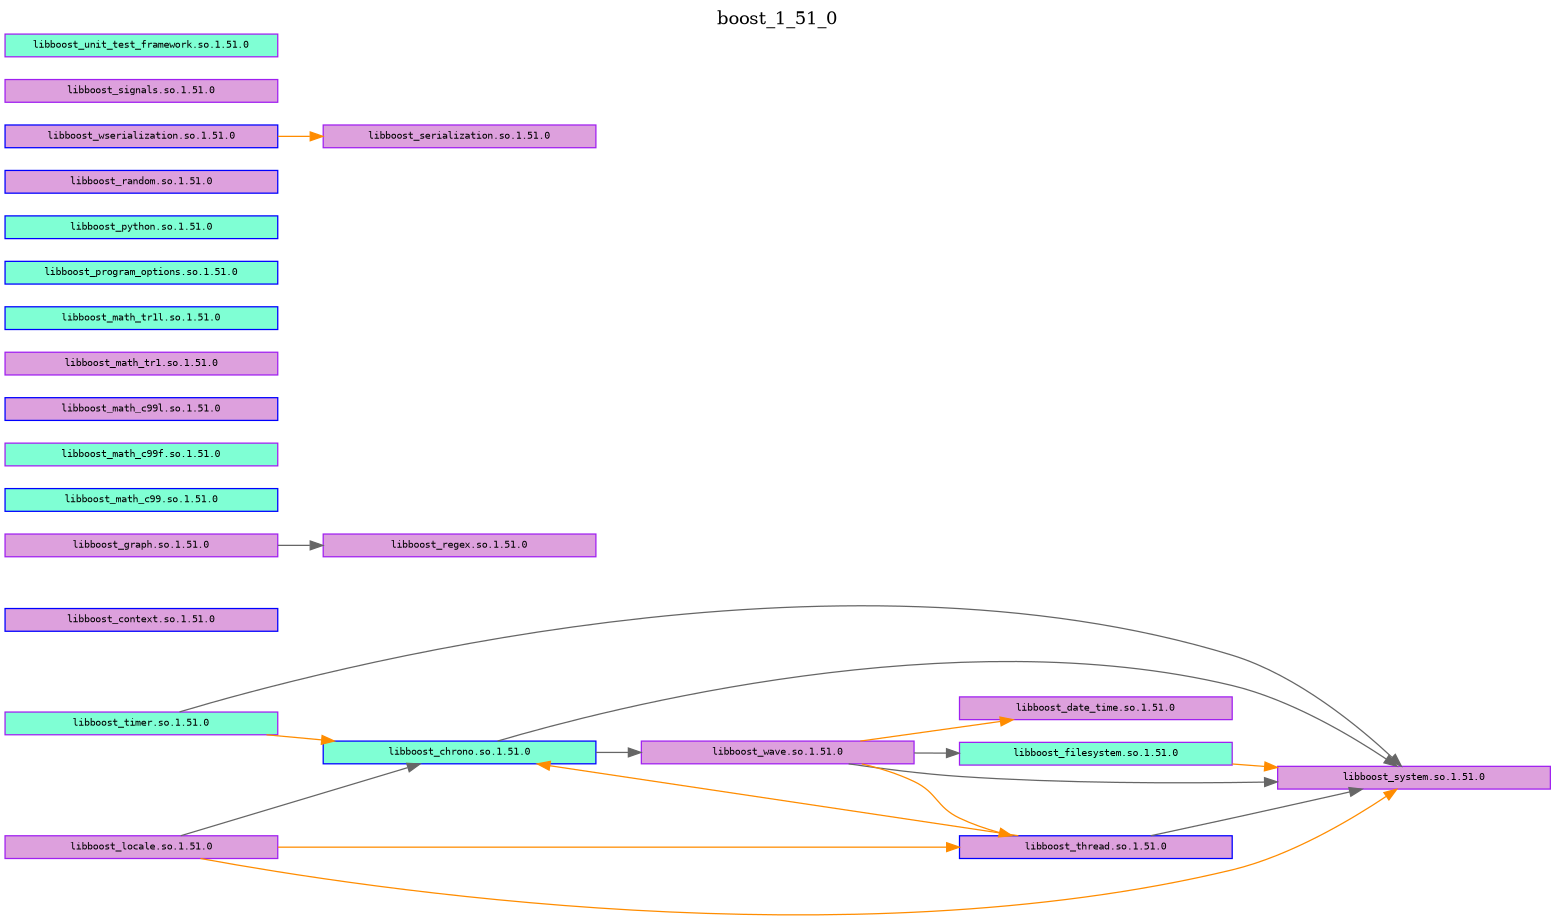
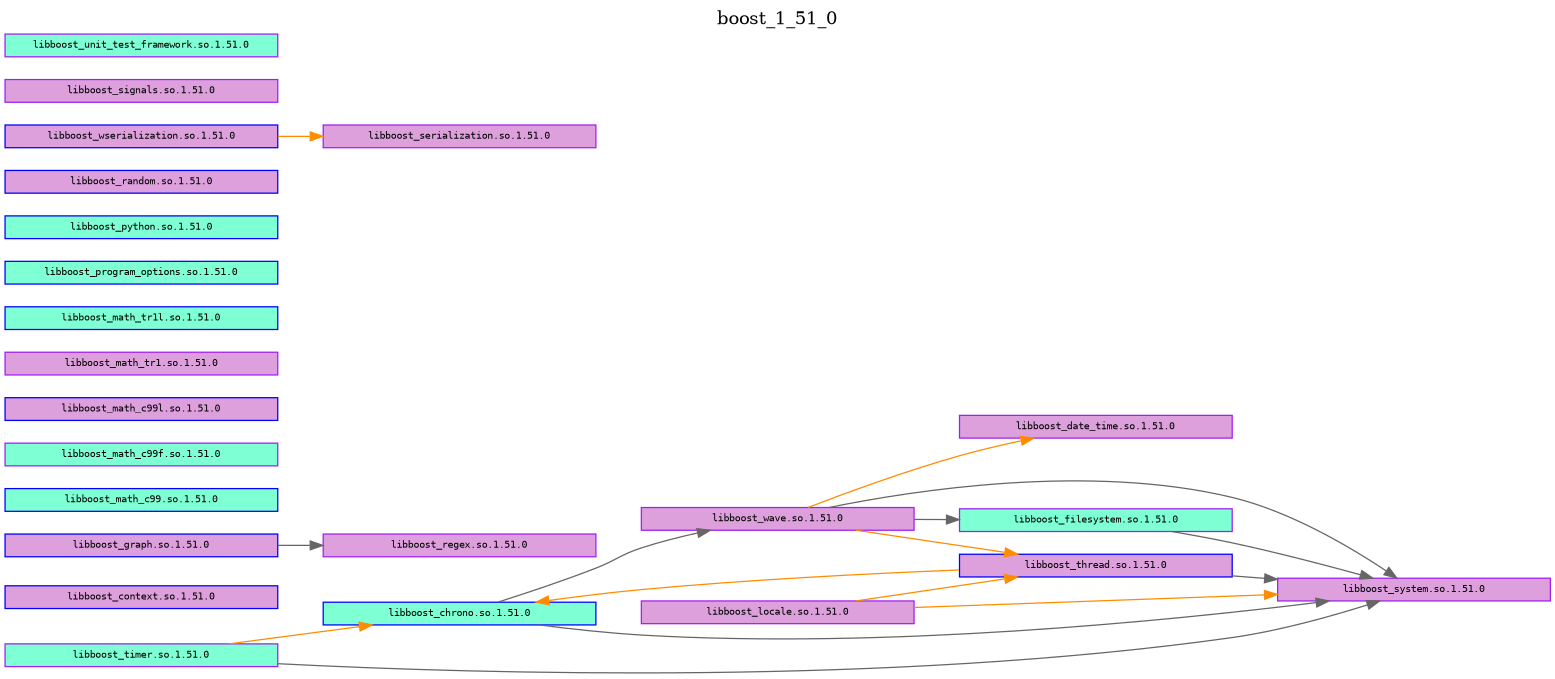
node "libboost_graph.so.1.51.0": color purple -> blue
edge "libboost_filesystem.so.1.51.0" -> "libboost_system.so.1.51.0": color darkorange -> gray40
edge "libboost_locale.so.1.51.0" -> "libboost_chrono.so.1.51.0": removed
